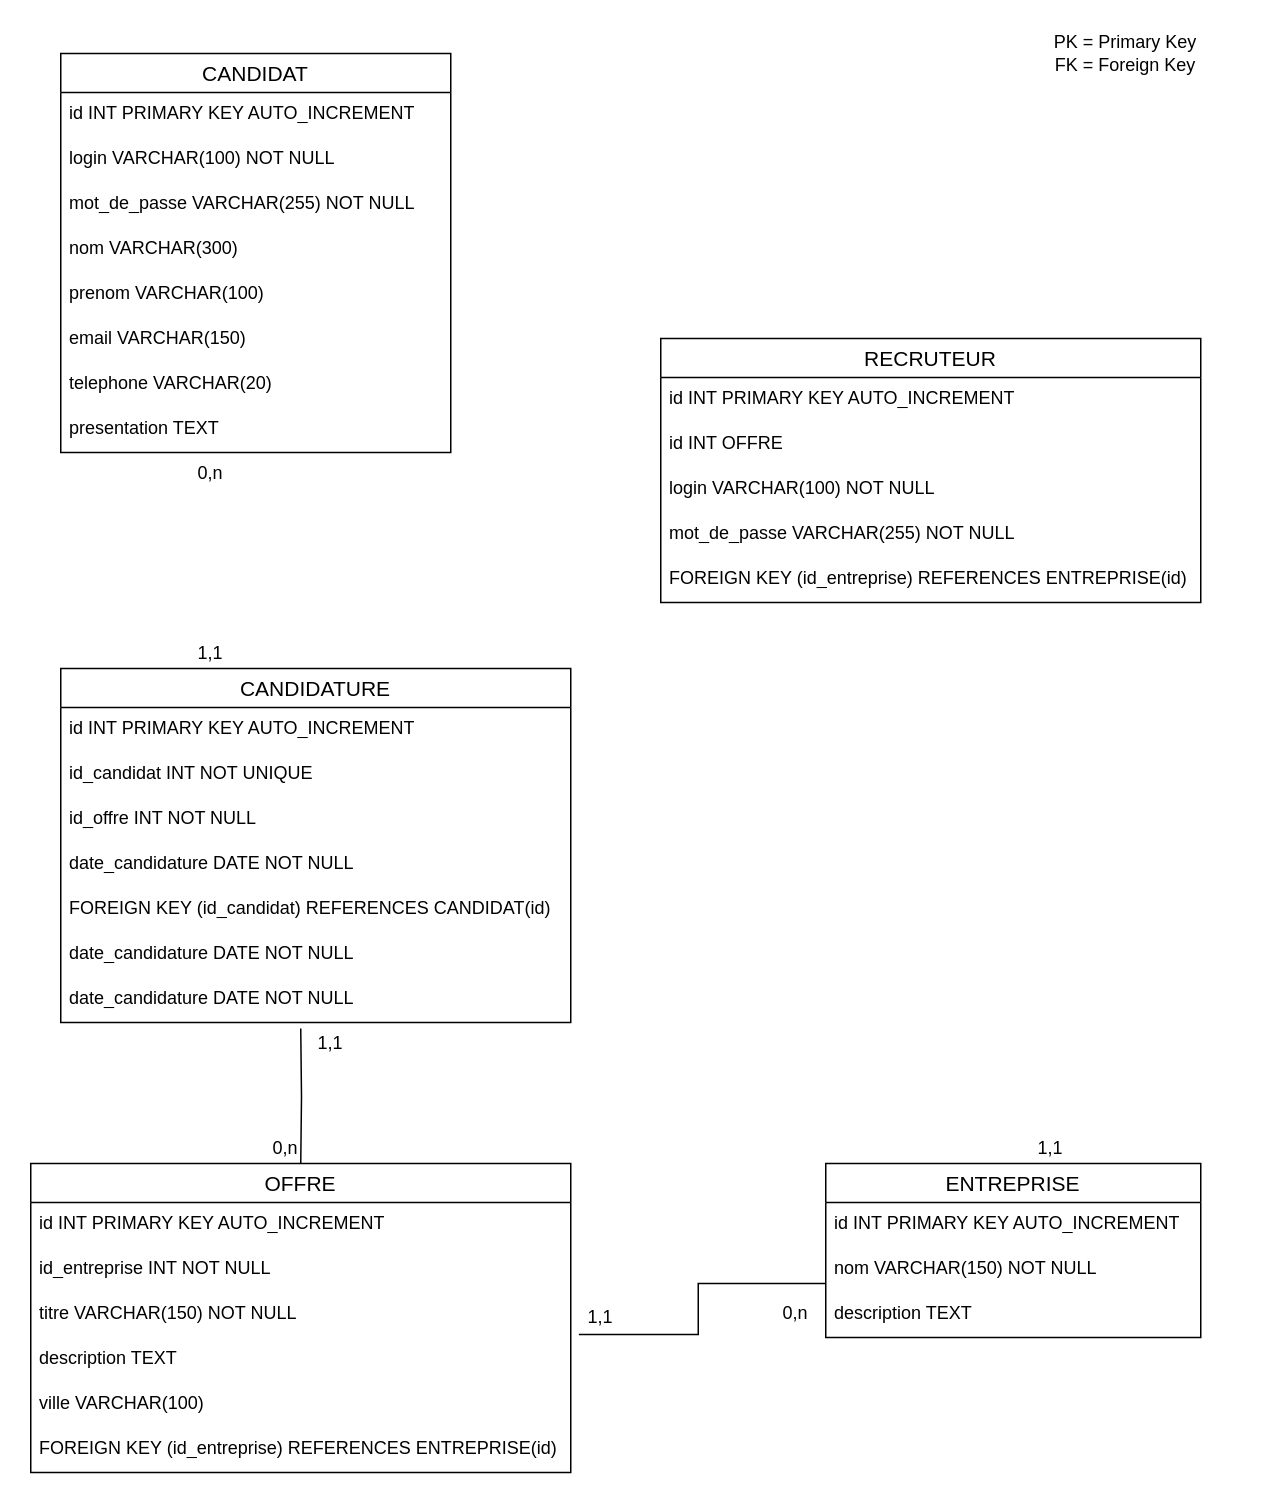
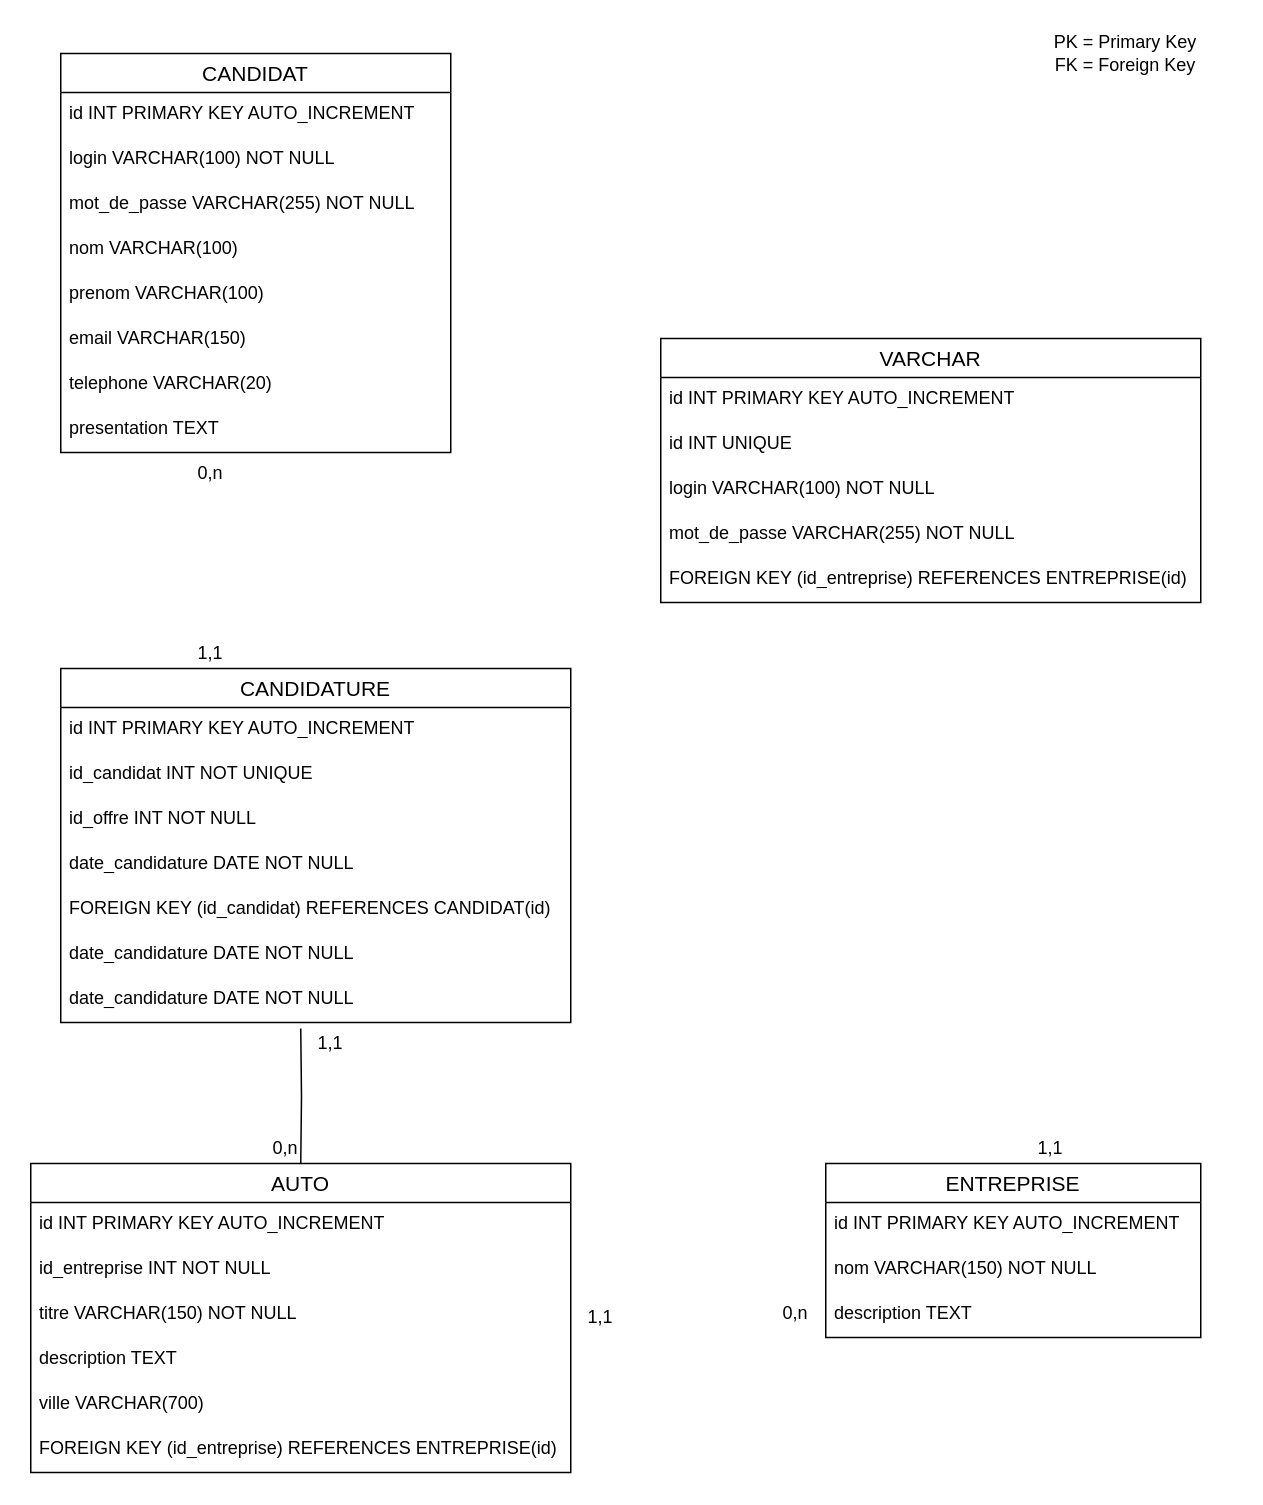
node "nom VARCHAR(300)": label "nom VARCHAR(300)" -> "nom VARCHAR(100)"
node "RECRUTEUR": label "RECRUTEUR" -> "VARCHAR"
node "id INT OFFRE": label "id INT OFFRE" -> "id INT UNIQUE"
node "OFFRE": label "OFFRE" -> "AUTO"
edge "nom VARCHAR(150) NOT NULL" -- "titre VARCHAR(150) NOT NULL": removed
node "ville VARCHAR(100)": label "ville VARCHAR(100)" -> "ville VARCHAR(700)"
